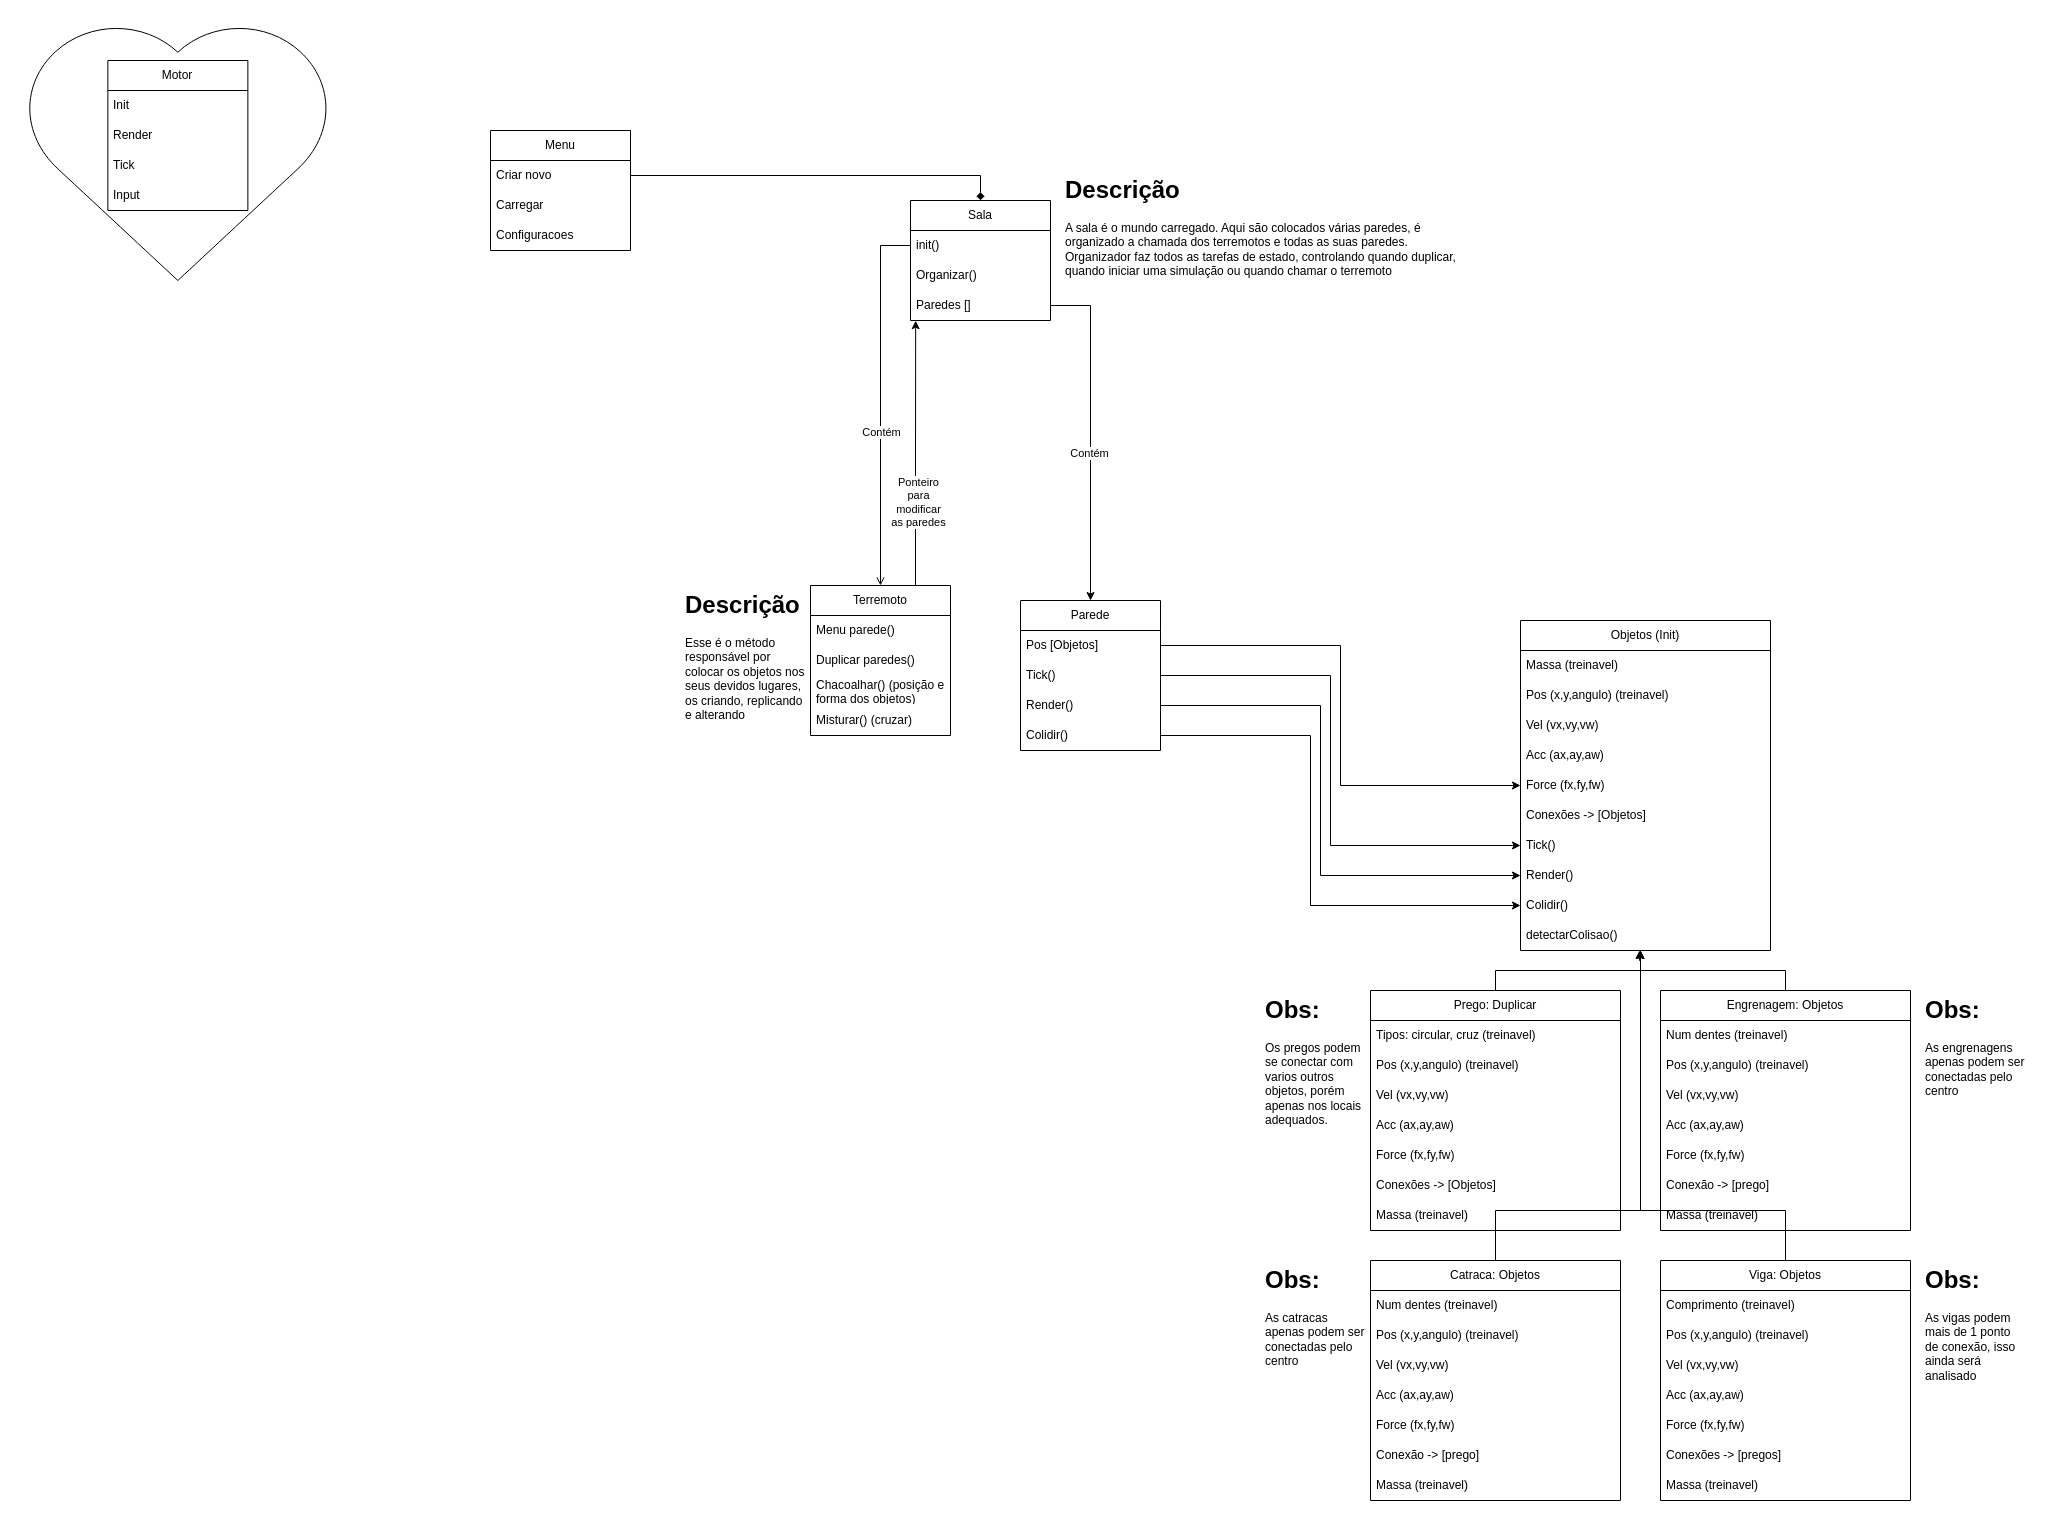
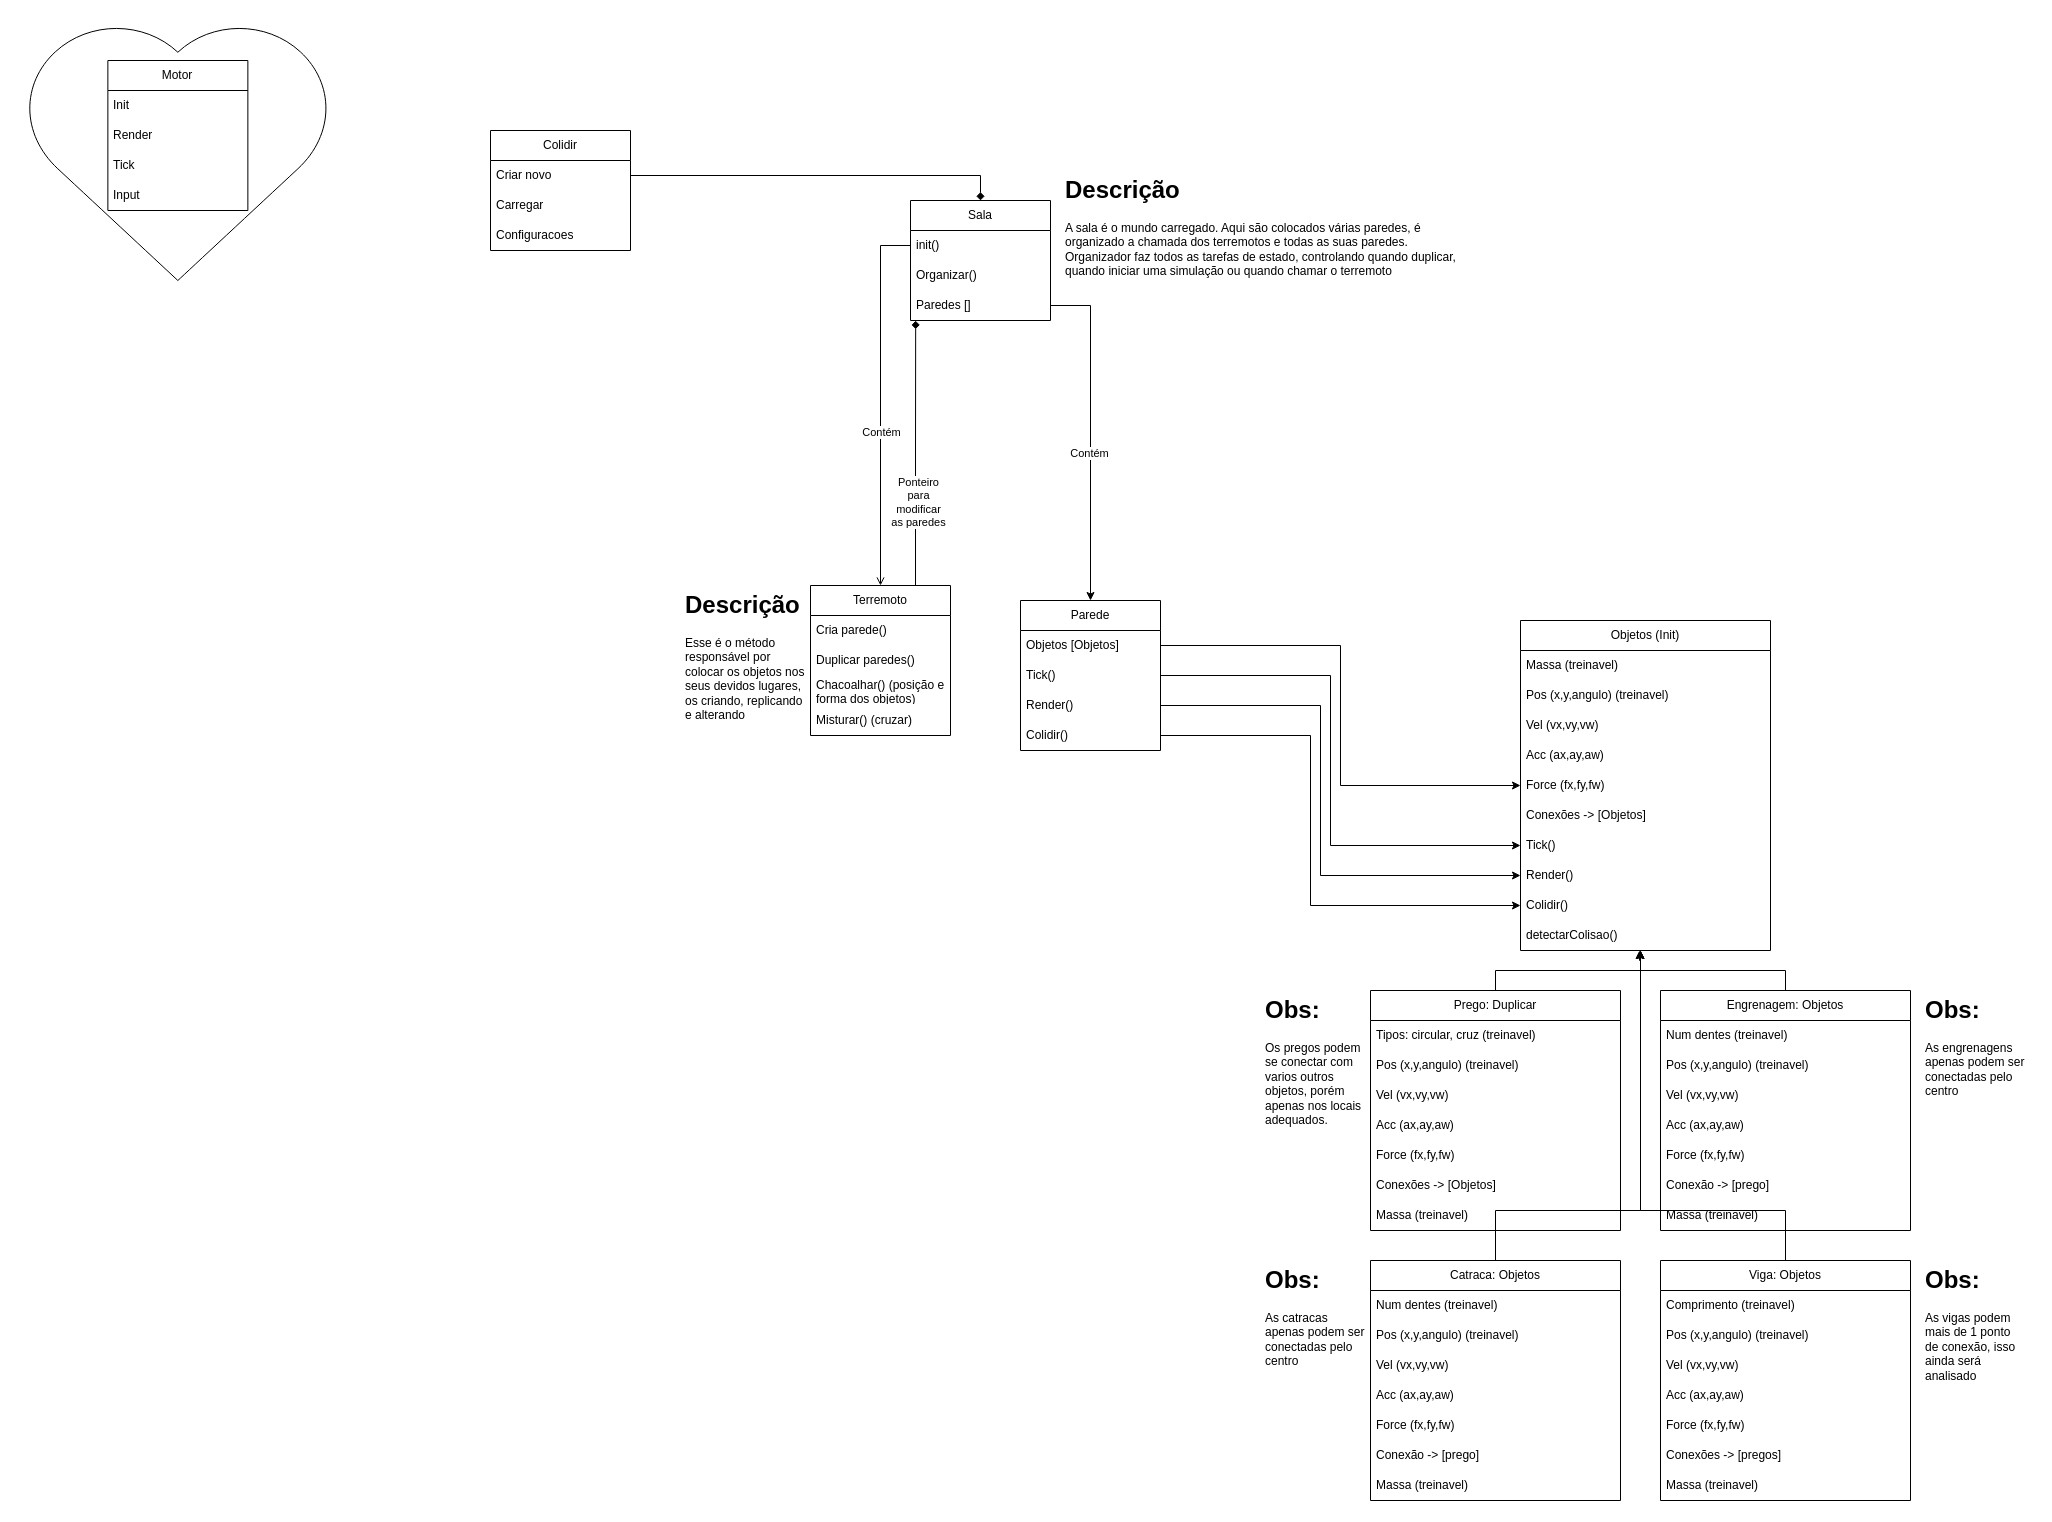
node "Menu": label "Menu" -> "Colidir"
edge "Terremoto" -> "Paredes []": arrowhead classic -> diamond
node "Menu parede()": label "Menu parede()" -> "Cria parede()"
node "Pos [Objetos]": label "Pos [Objetos]" -> "Objetos [Objetos]"
